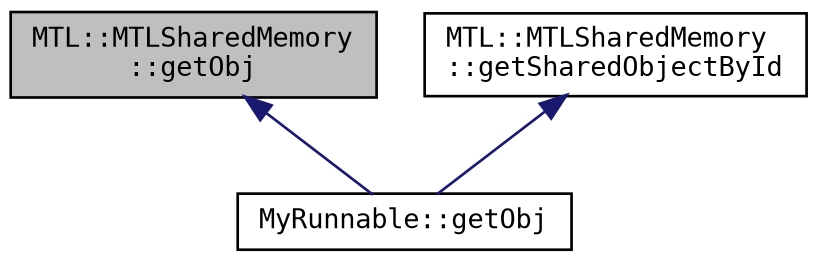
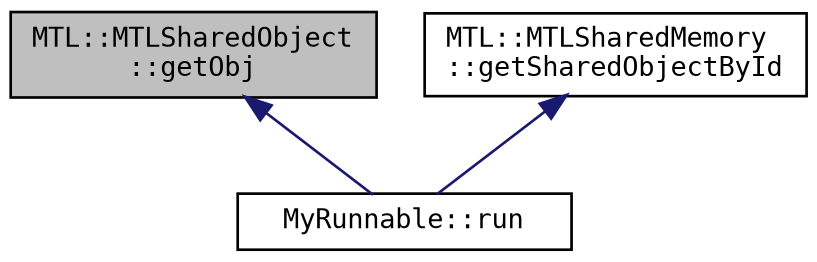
node "MTL::MTLSharedMemory ::getObj": label "MTL::MTLSharedMemory ::getObj" -> "MTL::MTLSharedObject ::getObj"
node "MyRunnable::getObj": label "MyRunnable::getObj" -> "MyRunnable::run"
